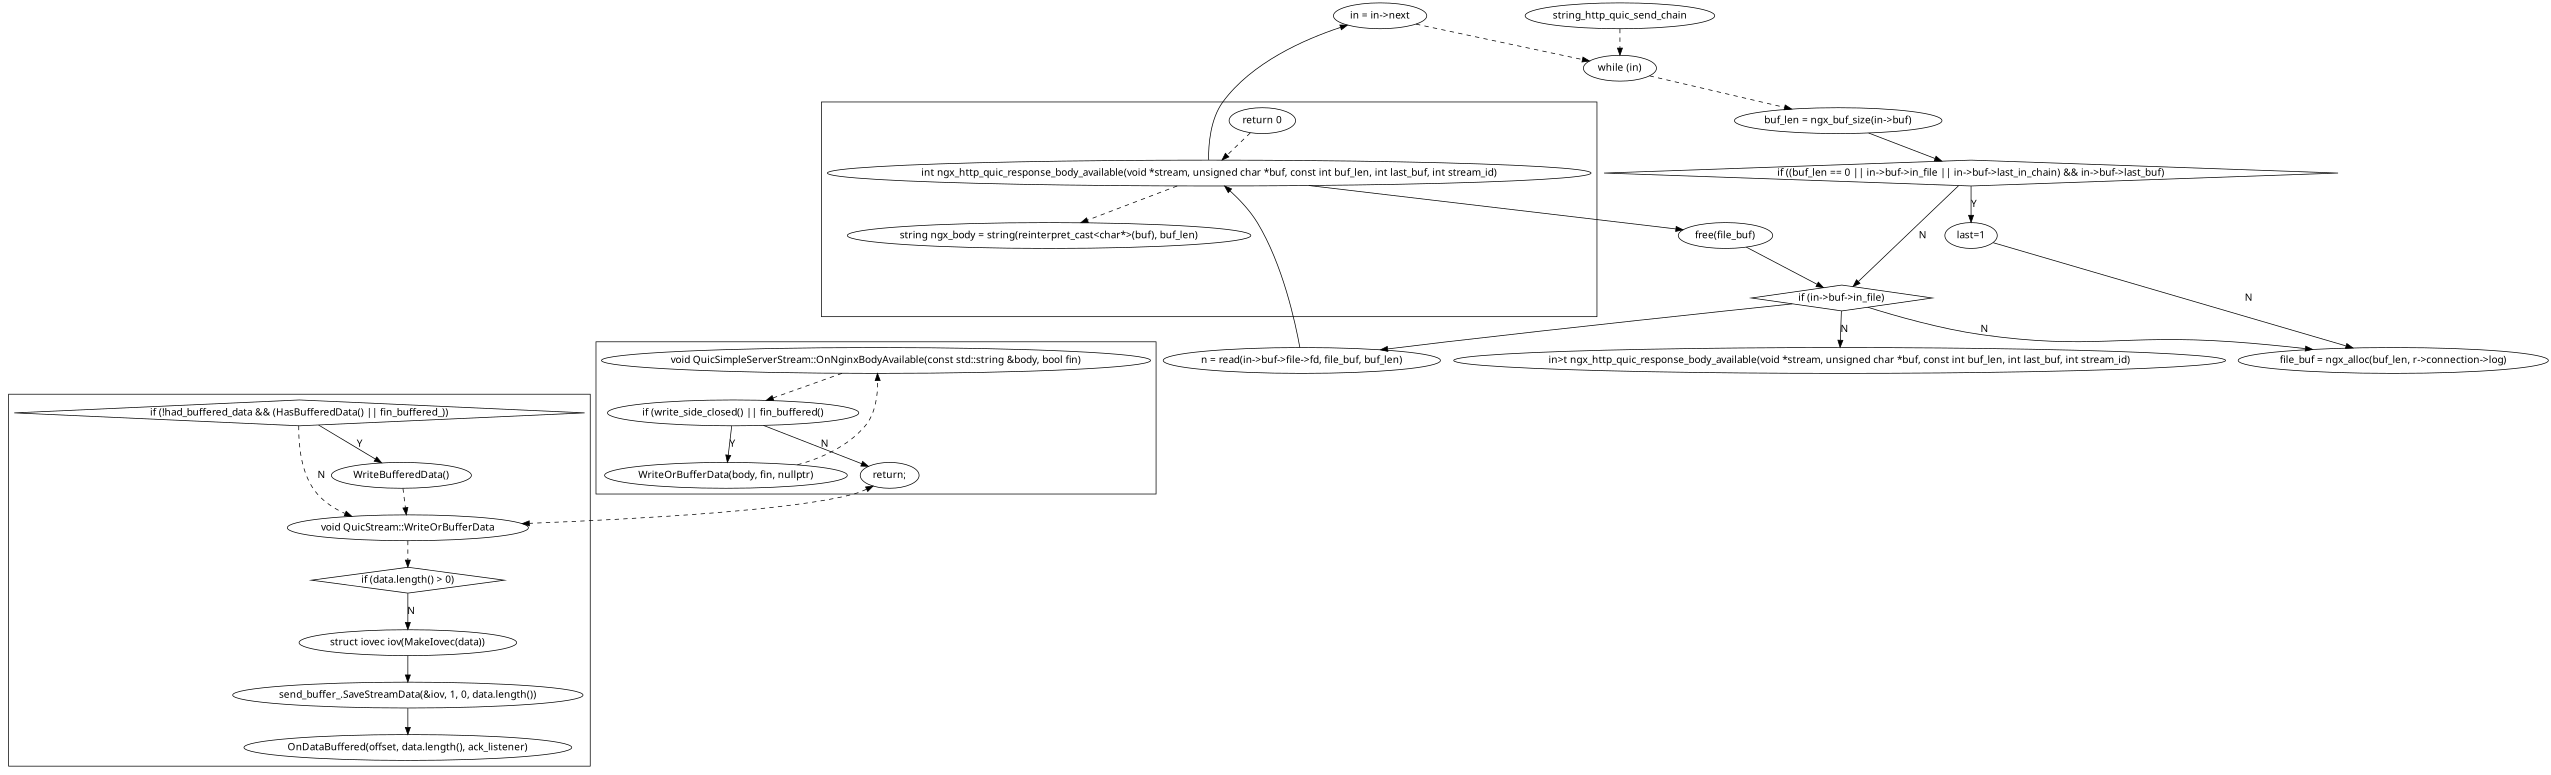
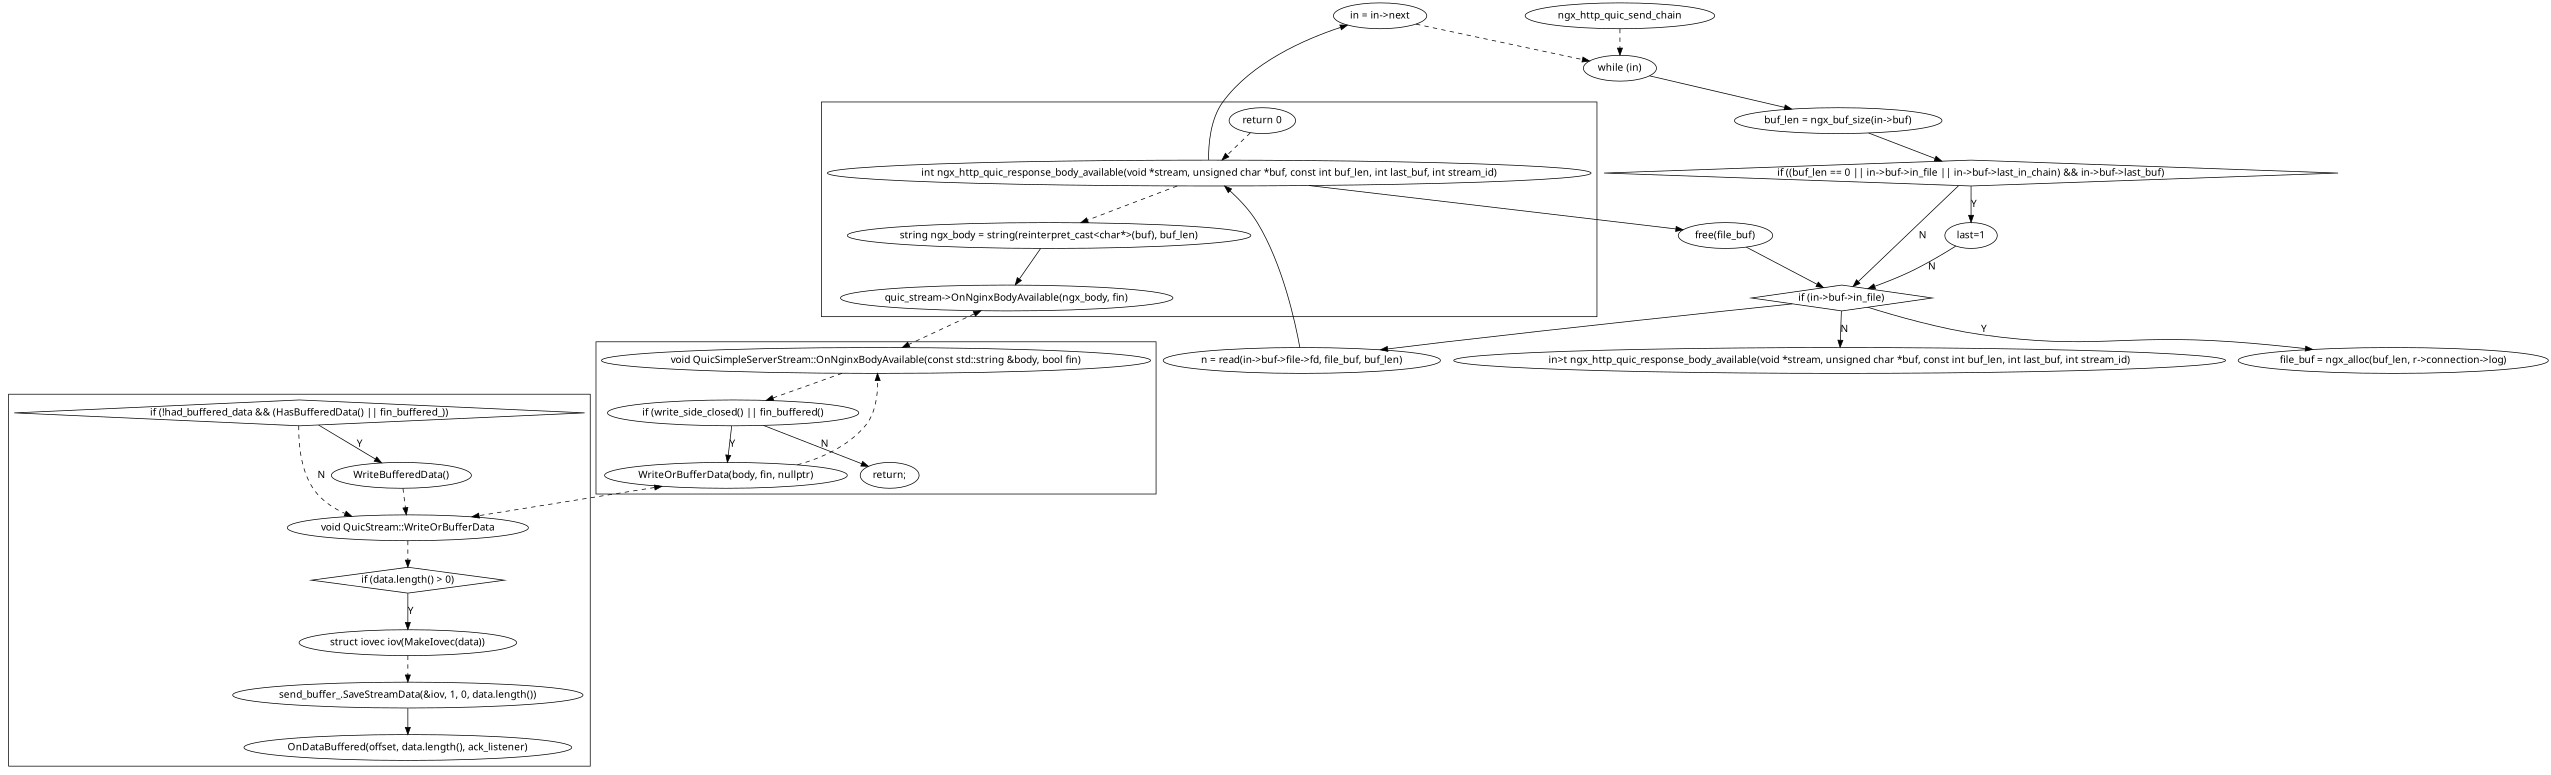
node "string_http_quic_send_chain": label "string_http_quic_send_chain" -> "ngx_http_quic_send_chain"
edge "while (in)" -> "buf_len = ngx_buf_size(in->buf)": style dashed -> solid
edge "last=1" -> "file_buf = ngx_alloc(buf_len, r->connection->log)": now "last=1" -> "if (in->buf->in_file)"
node "quic_stream->OnNginxBodyAvailable(ngx_body, fin)": added
edge "if (in->buf->in_file)" -> "file_buf = ngx_alloc(buf_len, r->connection->log)": label "N" -> "Y"
edge "return;" -- "void QuicStream::WriteOrBufferData": now "WriteOrBufferData(body, fin, nullptr)" -- "void QuicStream::WriteOrBufferData"
edge "if (data.length() > 0)" -> "struct iovec iov(MakeIovec(data))": label "N" -> "Y"
edge "struct iovec iov(MakeIovec(data))" -> "send_buffer_.SaveStreamData(&iov, 1, 0, data.length())": style solid -> dashed
